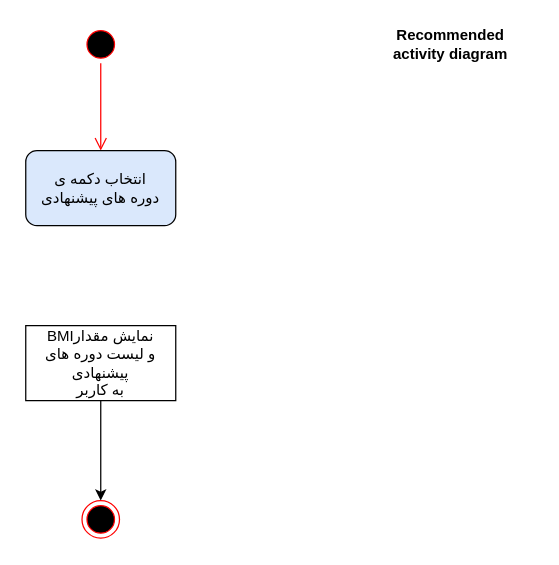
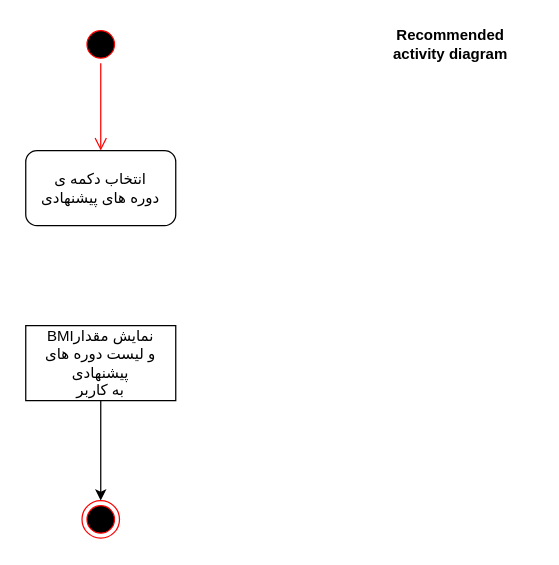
node "انتخاب دکمه ی دوره های پیشنهادی": fillcolor #dae8fc -> #ffffff
